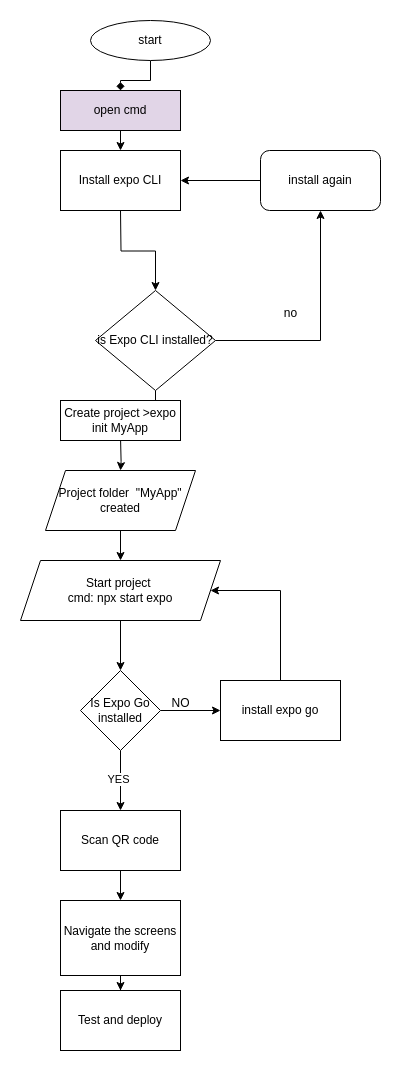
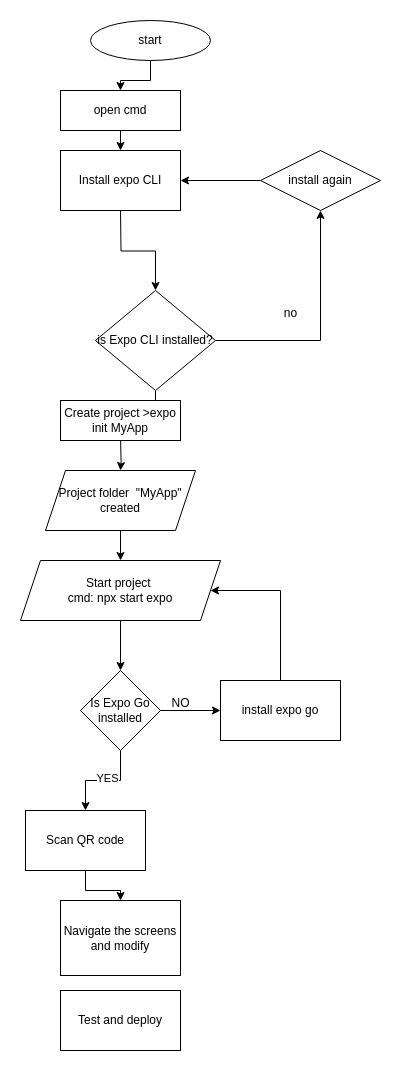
edge "start" -> "open cmd": arrowhead diamond -> classic
node "open cmd": fillcolor #e1d5e7 -> #ffffff
node "install again": shape rounded rectangle -> diamond
node "Scan QR code": moved (121, 841) -> (86, 841)
edge "Navigate the screens and modify" -> "Test and deploy": removed
